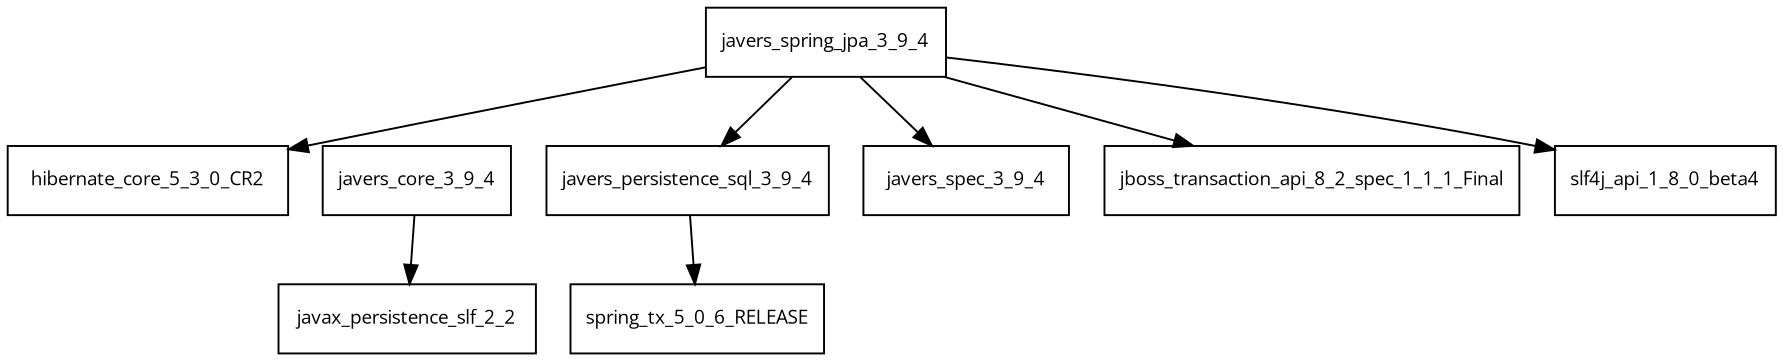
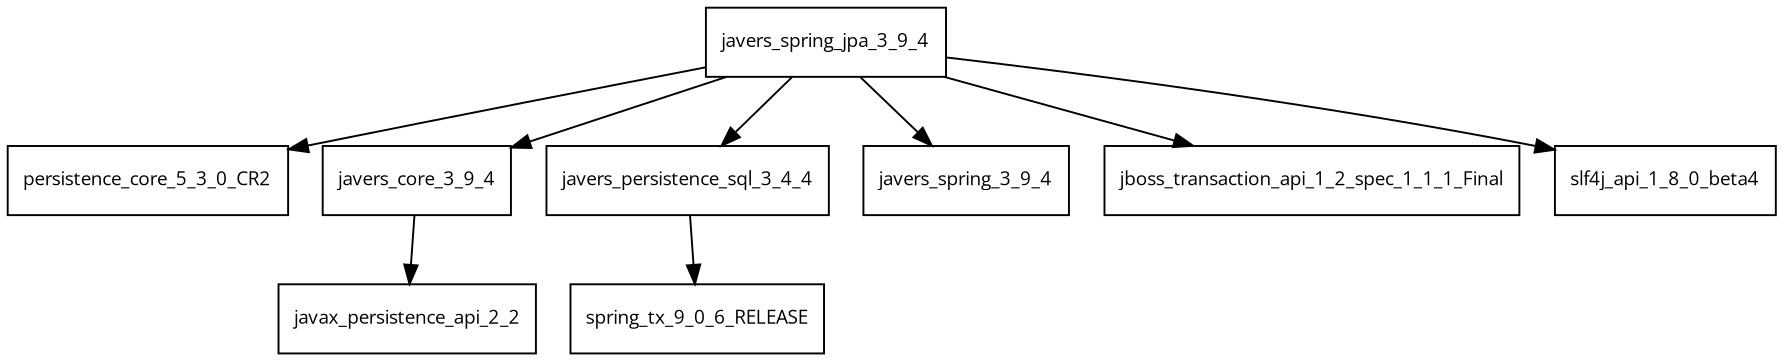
edge "javers_spring_jpa_3_9_4" -> "javers_core_3_9_4": added
node "hibernate_core_5_3_0_CR2": label "hibernate_core_5_3_0_CR2" -> "persistence_core_5_3_0_CR2"
node "javers_persistence_sql_3_9_4": label "javers_persistence_sql_3_9_4" -> "javers_persistence_sql_3_4_4"
node "javers_spec_3_9_4": label "javers_spec_3_9_4" -> "javers_spring_3_9_4"
node "jboss_transaction_api_8_2_spec_1_1_1_Final": label "jboss_transaction_api_8_2_spec_1_1_1_Final" -> "jboss_transaction_api_1_2_spec_1_1_1_Final"
node "javax_persistence_slf_2_2": label "javax_persistence_slf_2_2" -> "javax_persistence_api_2_2"
node "spring_tx_5_0_6_RELEASE": label "spring_tx_5_0_6_RELEASE" -> "spring_tx_9_0_6_RELEASE"
